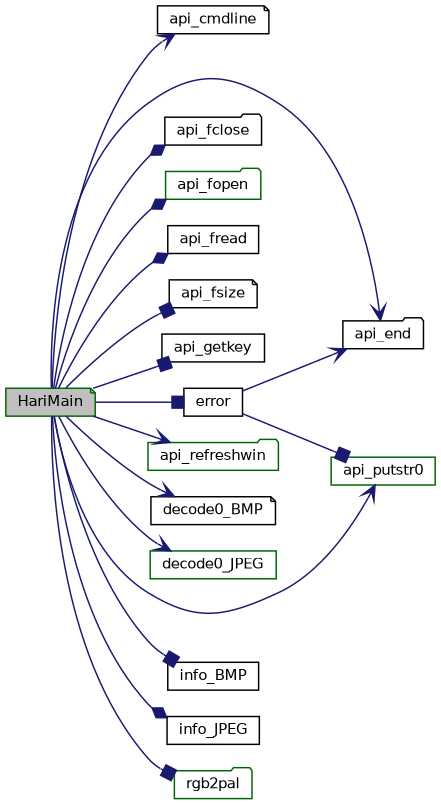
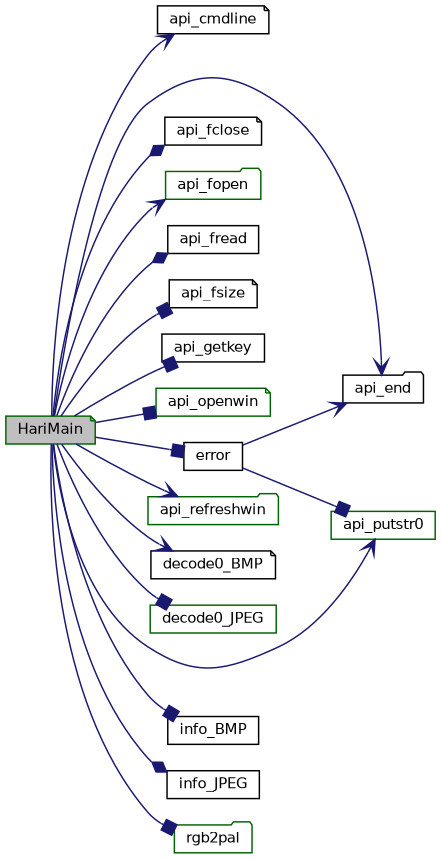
node "api_fclose": shape folder -> note
edge "HariMain" -> "api_fopen": arrowhead diamond -> vee
node "api_openwin": added
edge "HariMain" -> "decode0_JPEG": arrowhead vee -> box
